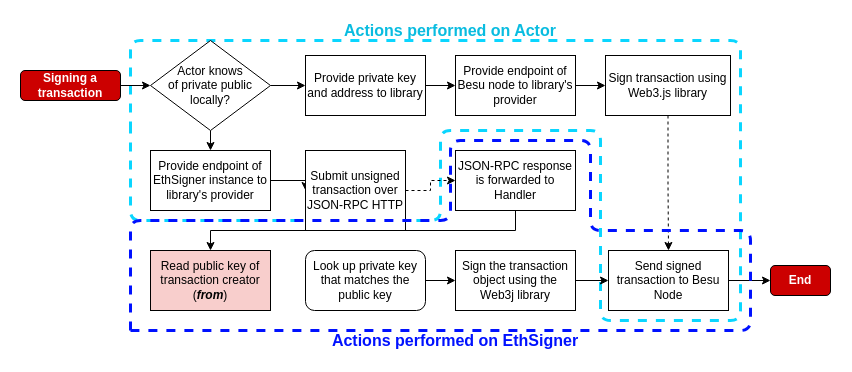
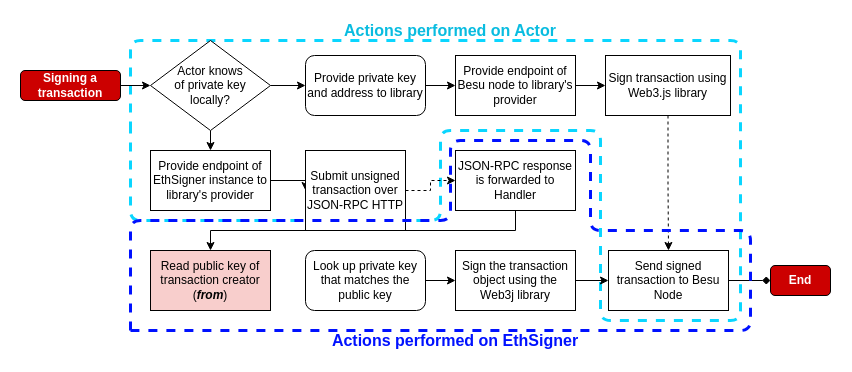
node "Actor knows of private public locally?": label "Actor knows of private public locally?" -> "Actor knows of private key locally?"
node "Provide private key and address to library": shape rectangle -> rounded rectangle
edge "Send signed transaction to Besu Node" -> "End": arrowhead classic -> diamond
